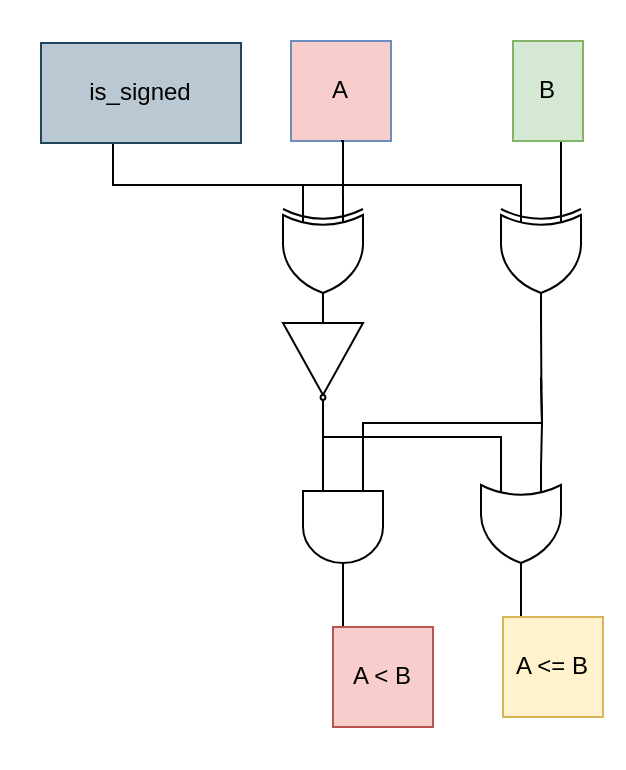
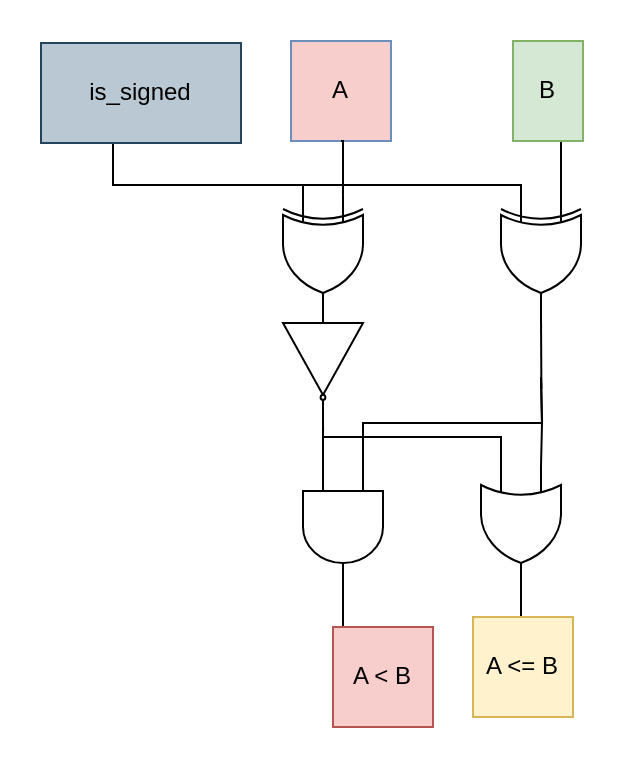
node "A <= B": moved (553, 667) -> (523, 667)
